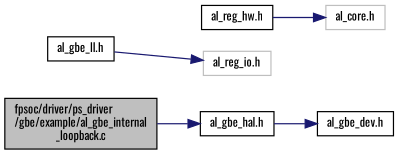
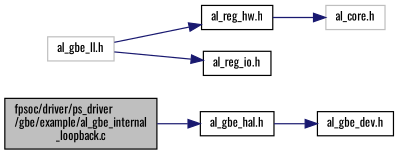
edge "al_gbe_ll.h" -> "al_reg_hw.h": added
node "al_gbe_ll.h": color black -> grey75
node "al_reg_io.h": color grey75 -> black
